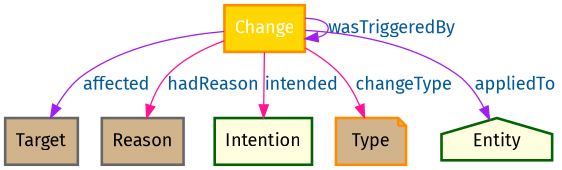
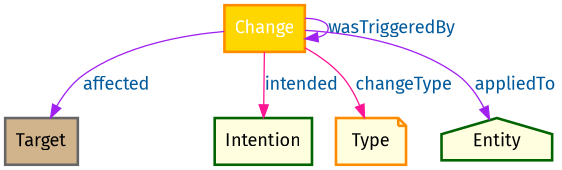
node "Reason": removed
node "Type": fillcolor tan -> lightyellow
